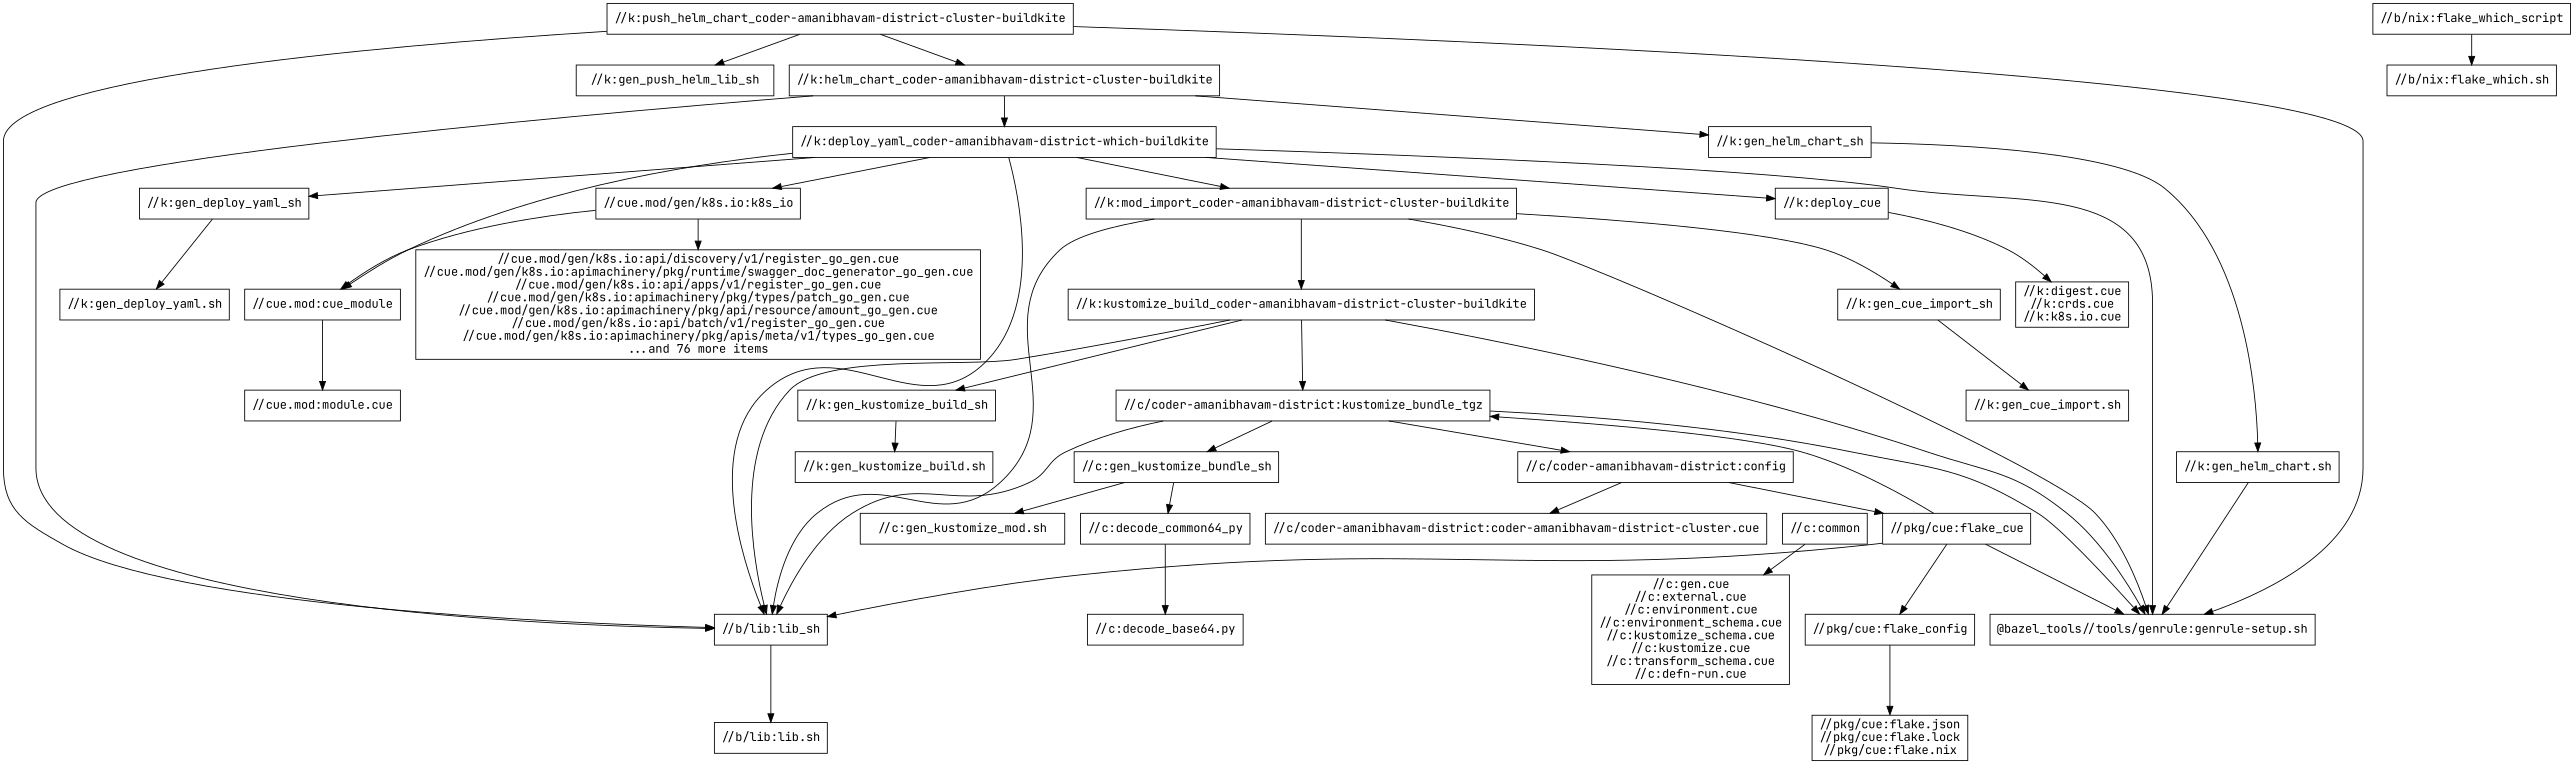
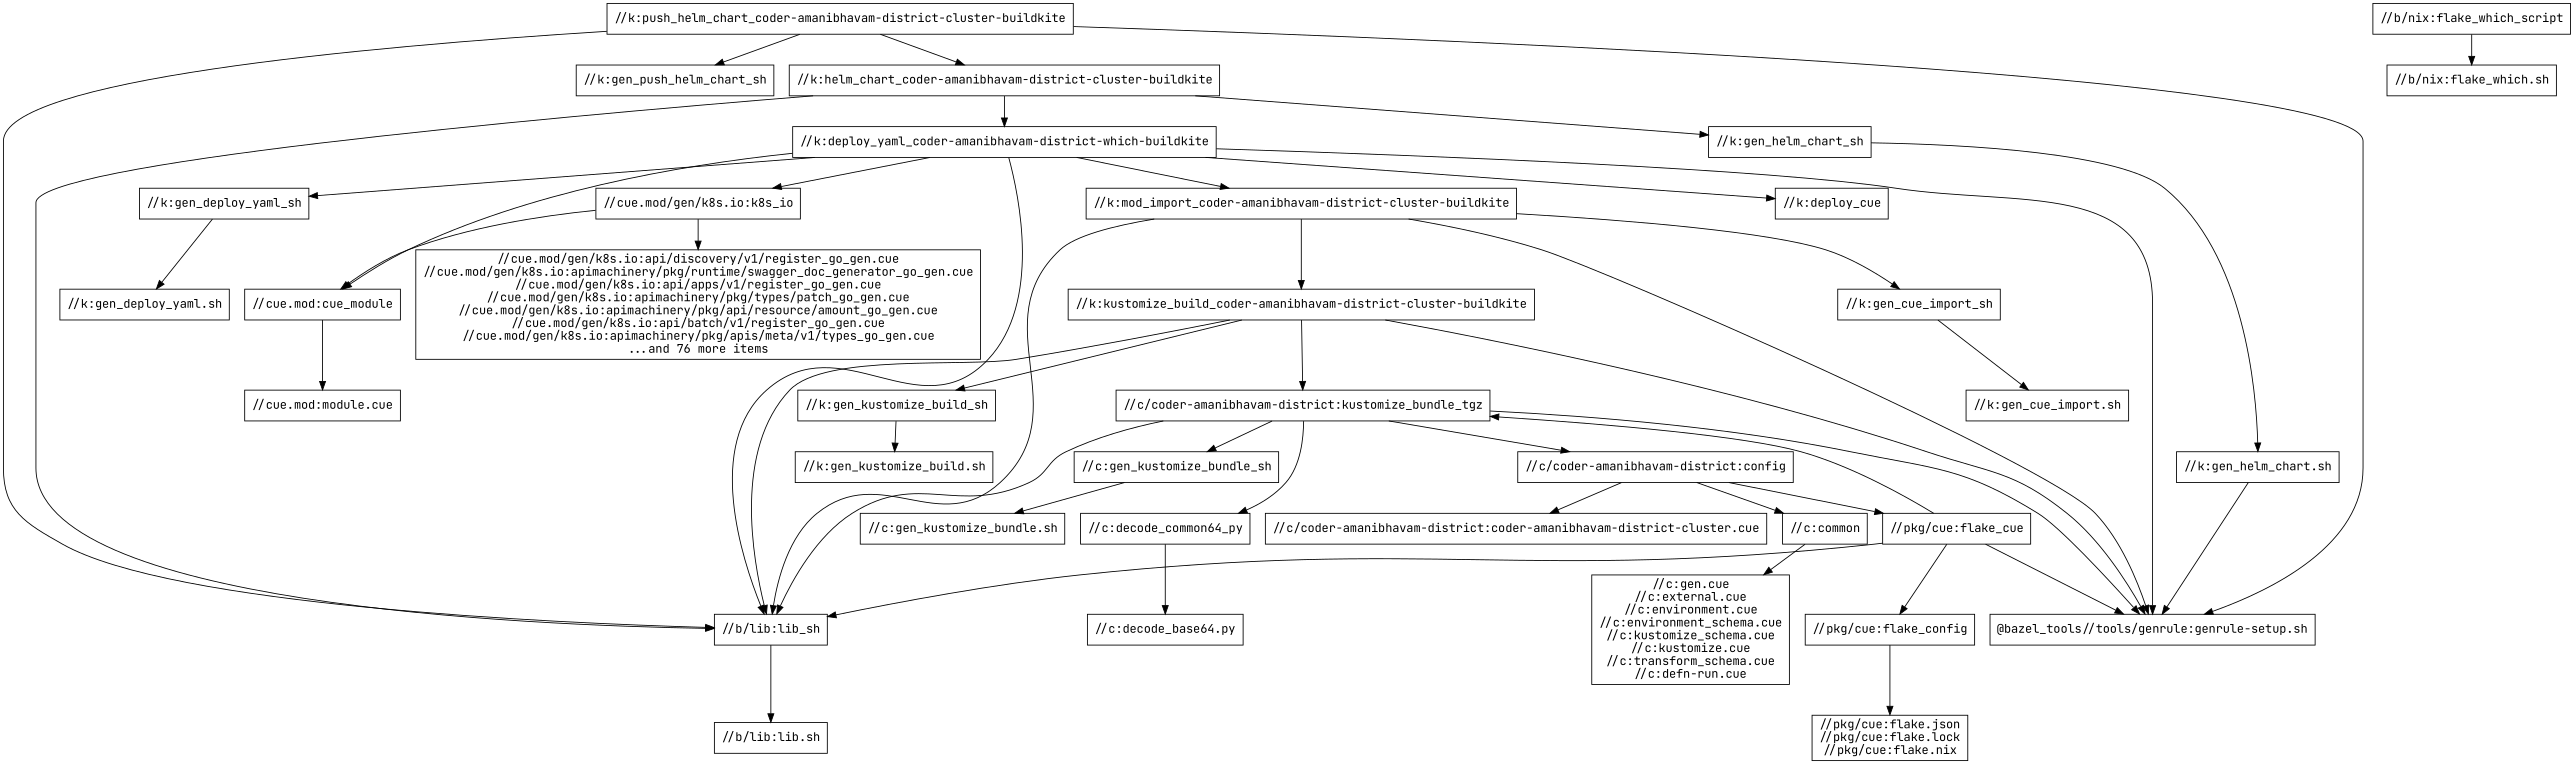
node "//k:gen_push_helm_lib_sh": label "//k:gen_push_helm_lib_sh" -> "//k:gen_push_helm_chart_sh"
node "//k:digest.cue //k:crds.cue //k:k8s.io.cue": removed
edge "//c:gen_kustomize_bundle_sh" -> "//c:decode_common64_py": now "//c/coder-amanibhavam-district:kustomize_bundle_tgz" -> "//c:decode_common64_py"
edge "//c/coder-amanibhavam-district:config" -> "//c:common": added
node "//c:gen_kustomize_mod.sh": label "//c:gen_kustomize_mod.sh" -> "//c:gen_kustomize_bundle.sh"
